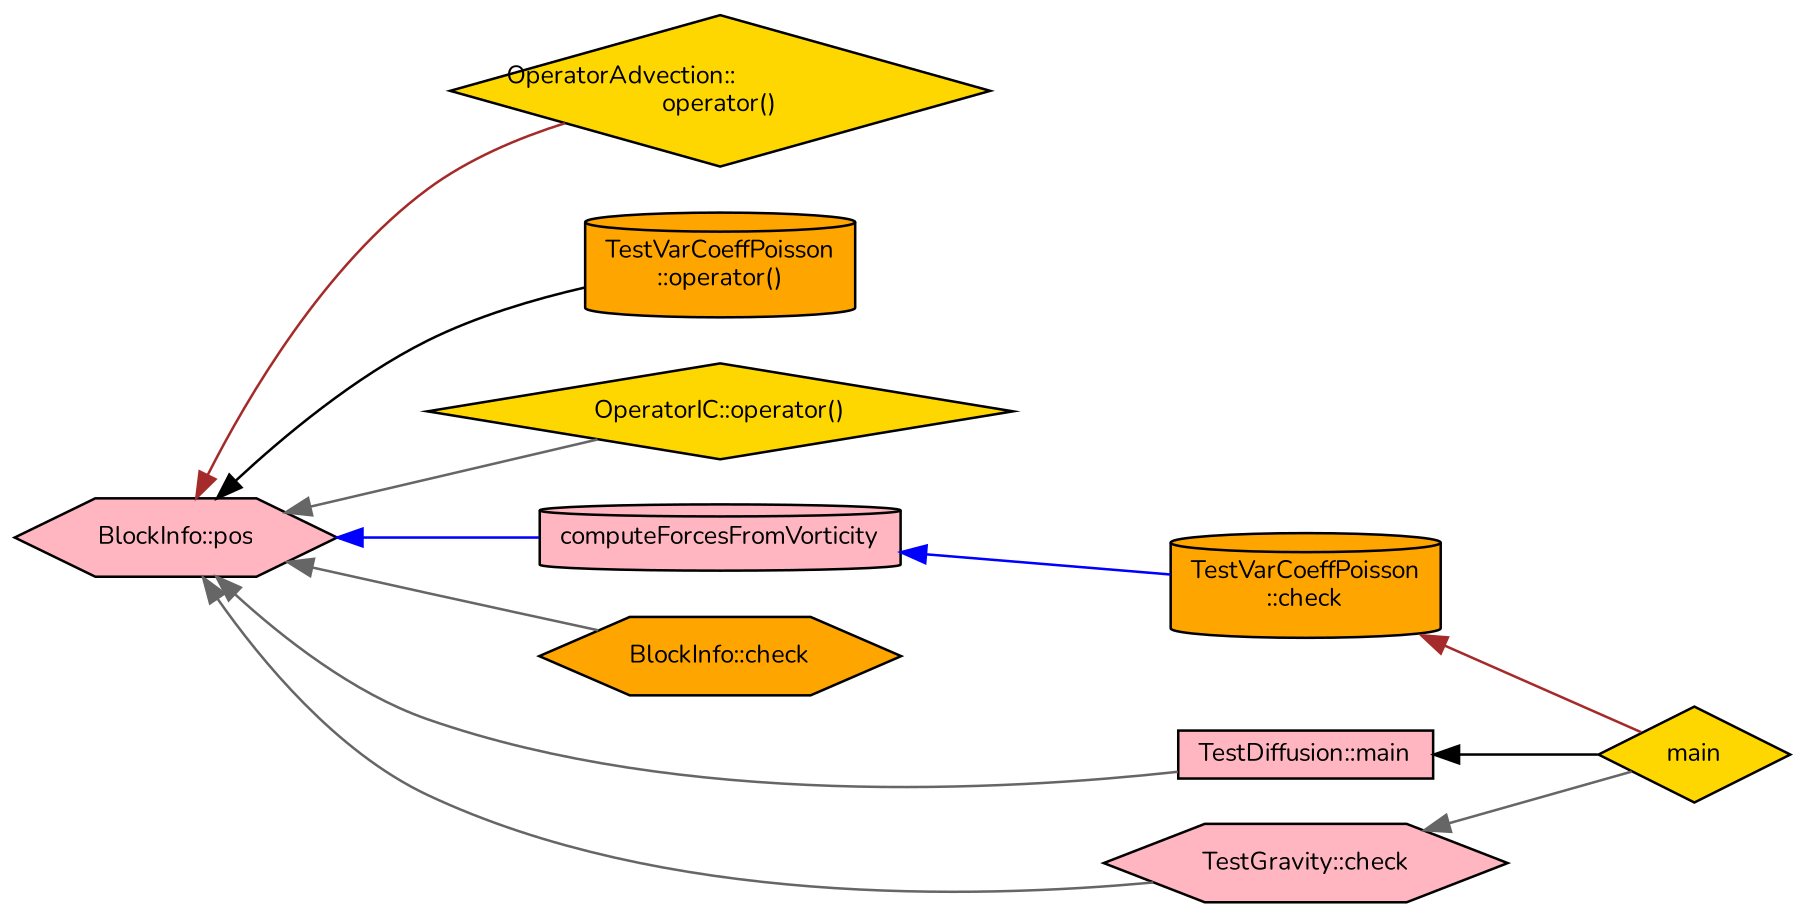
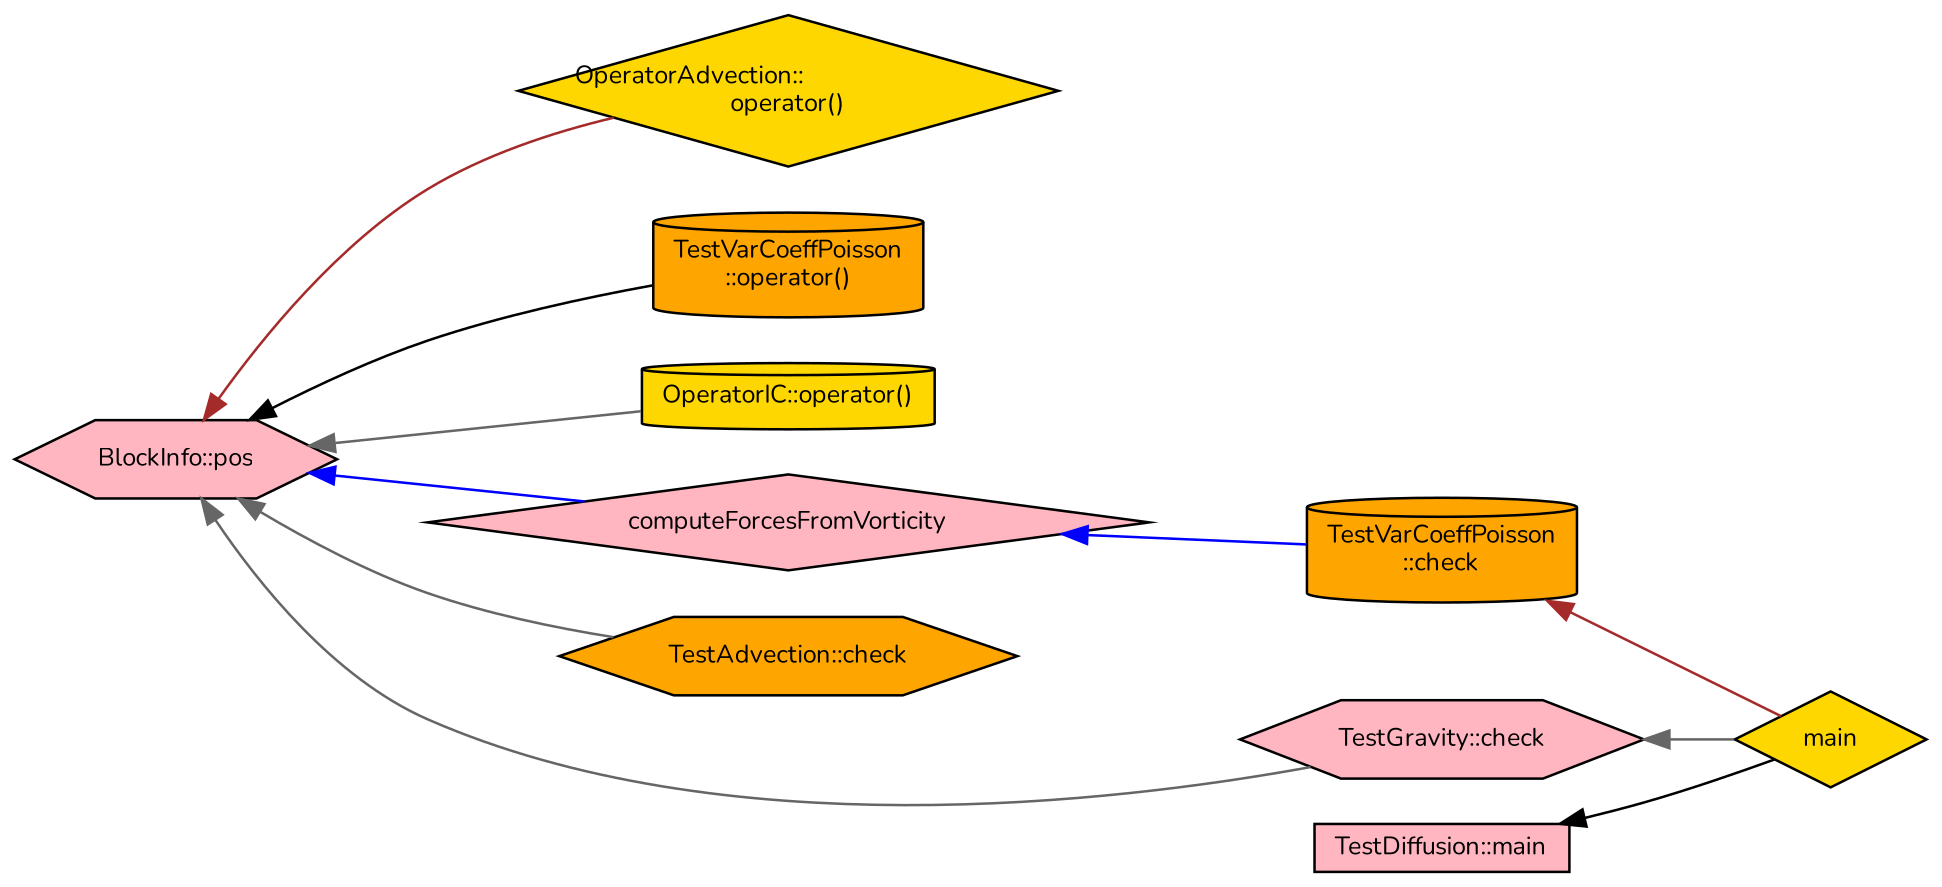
node "OperatorIC::operator()": shape diamond -> cylinder
node "computeForcesFromVorticity": shape cylinder -> diamond
node "BlockInfo::check": label "BlockInfo::check" -> "TestAdvection::check"
edge "TestDiffusion::main" -> "BlockInfo::pos": removed
